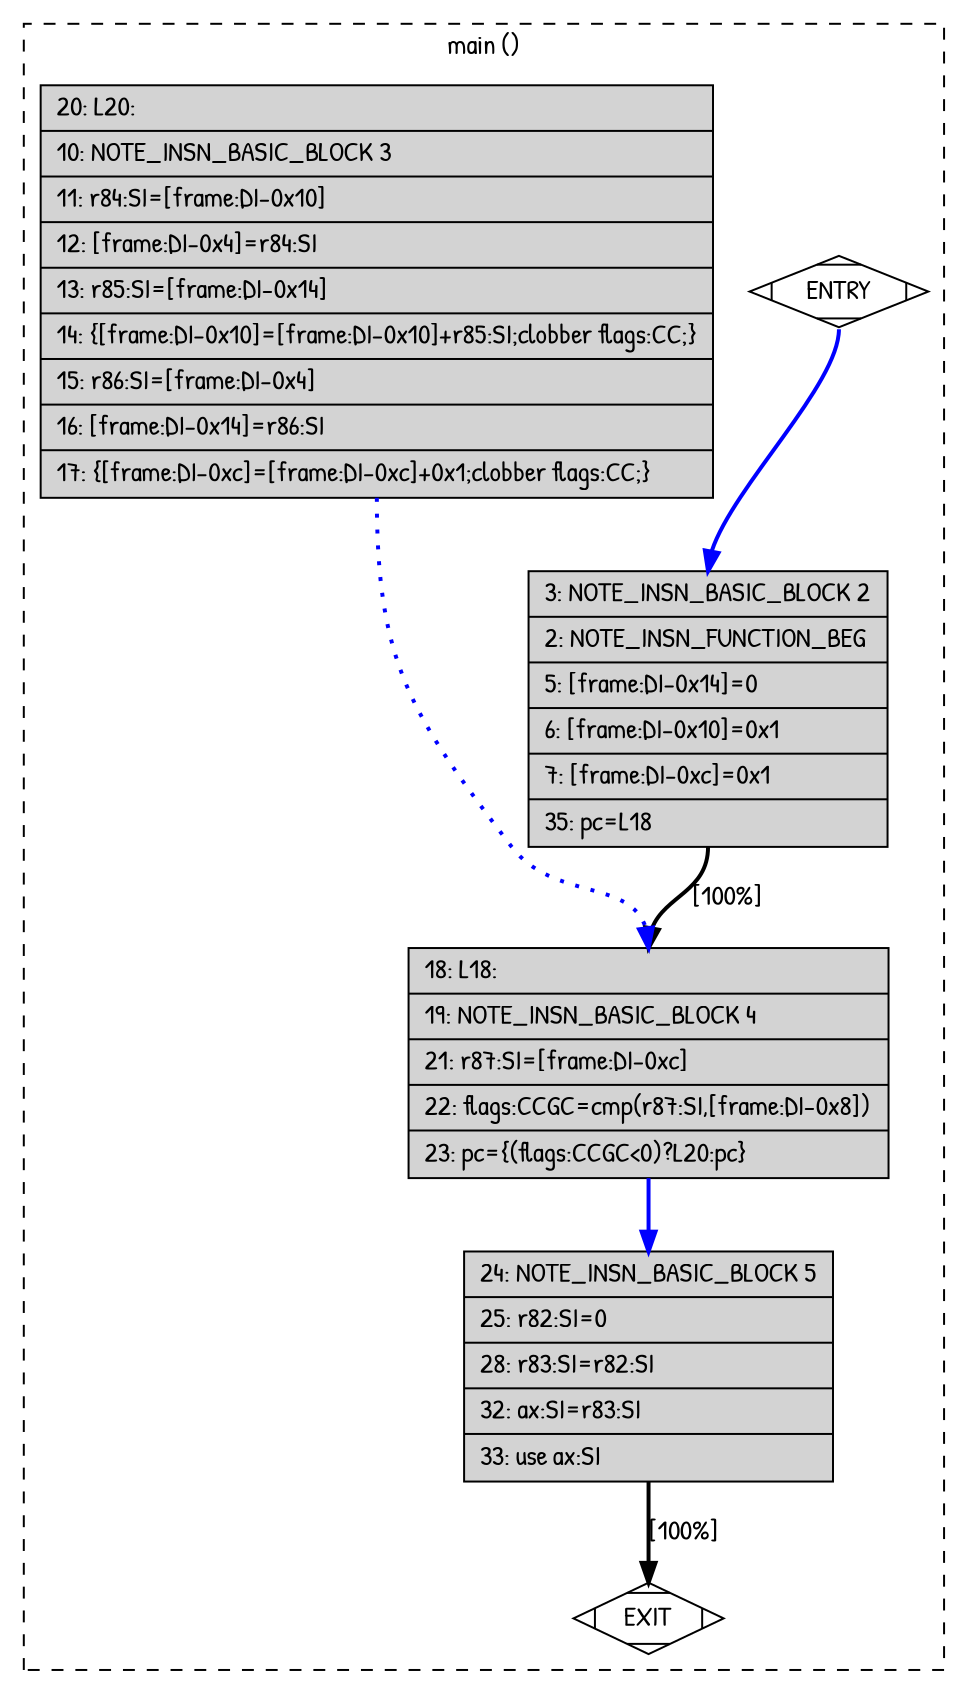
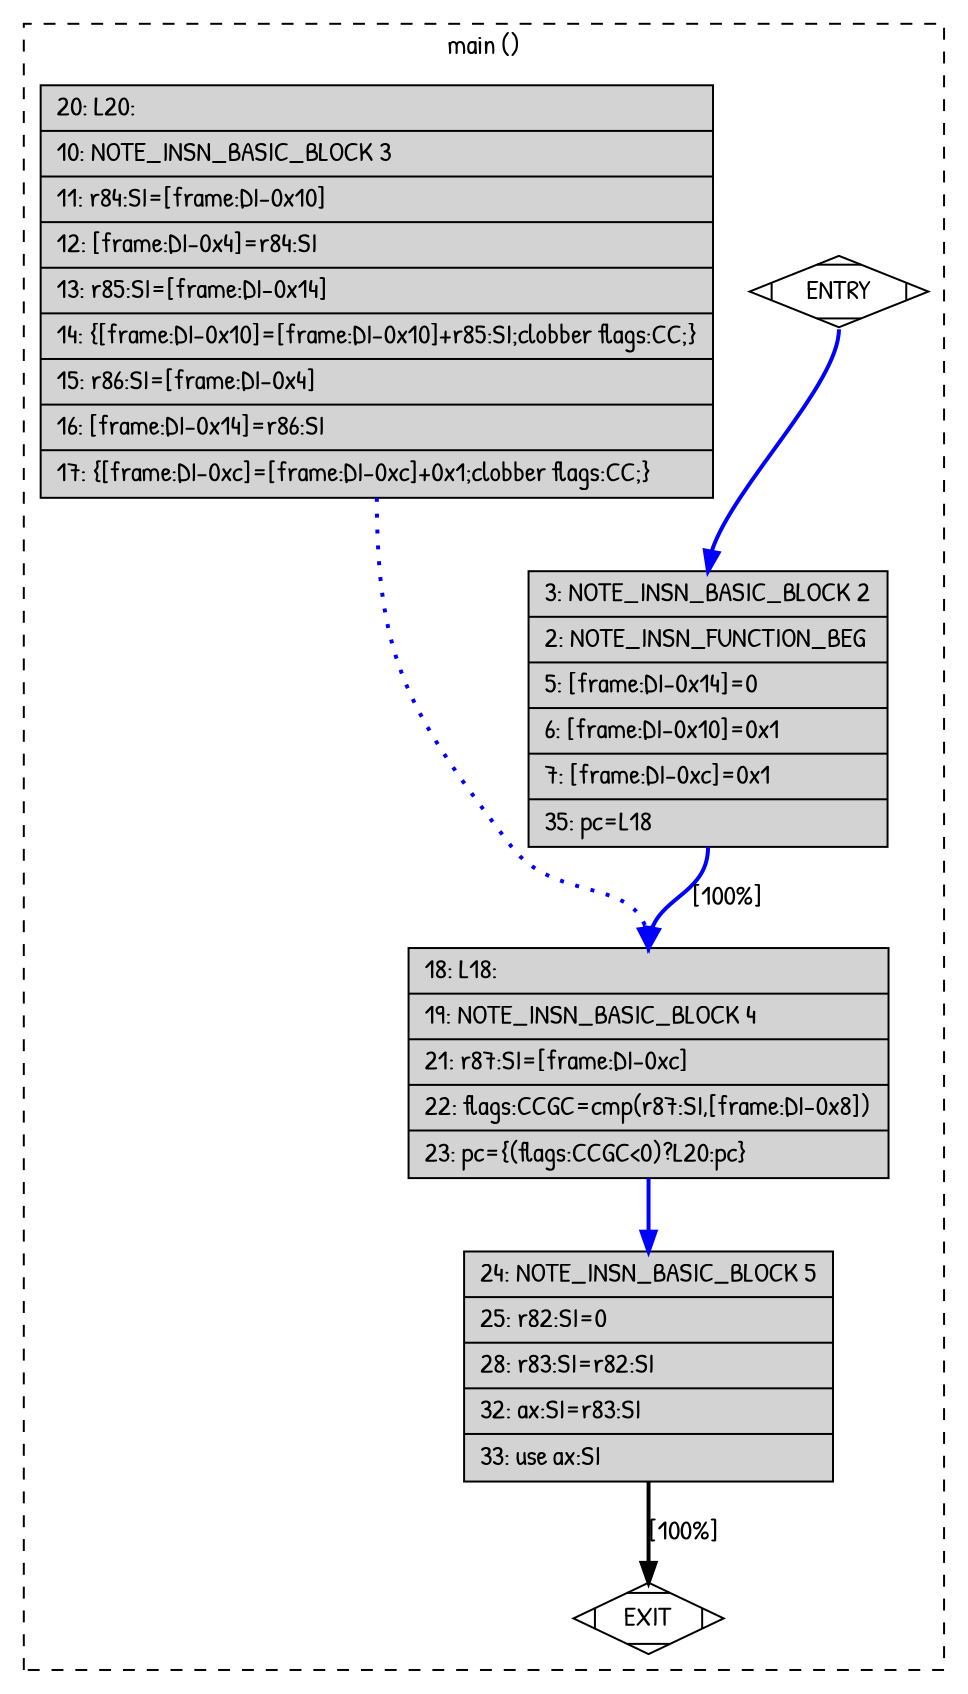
edge "3: NOTE_INSN_BASIC_BLOCK 2" -> "18: L18:": color black -> blue
